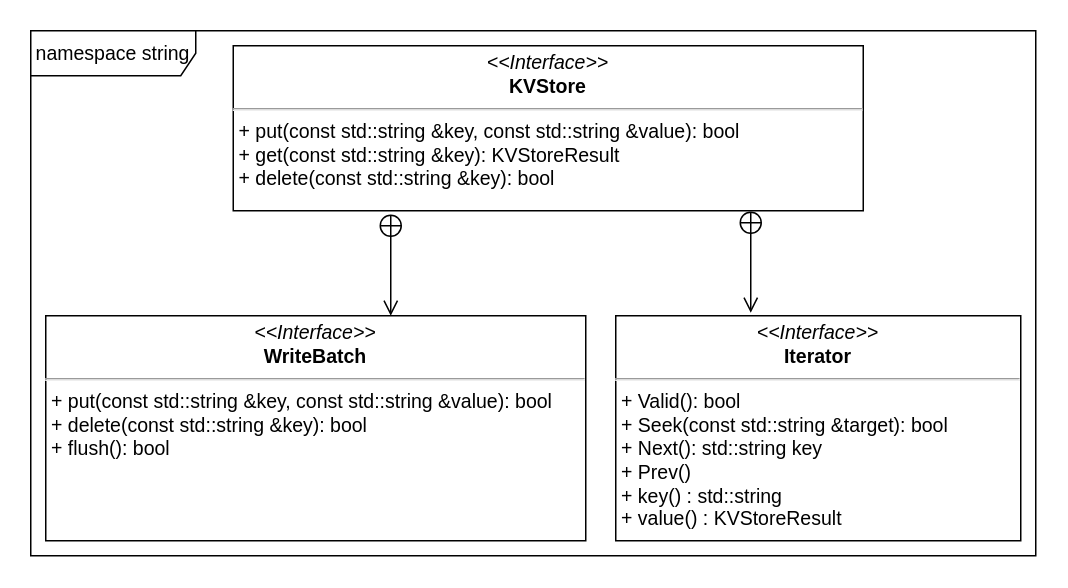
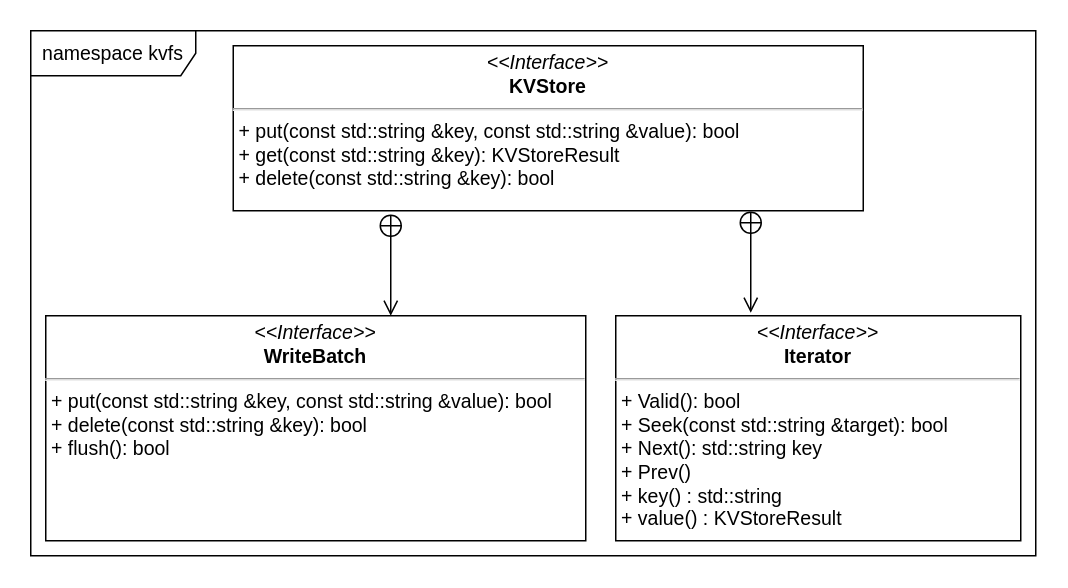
node "namespace string": label "namespace string" -> "namespace kvfs"
